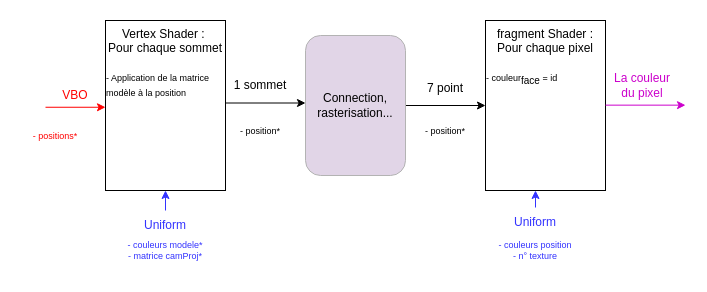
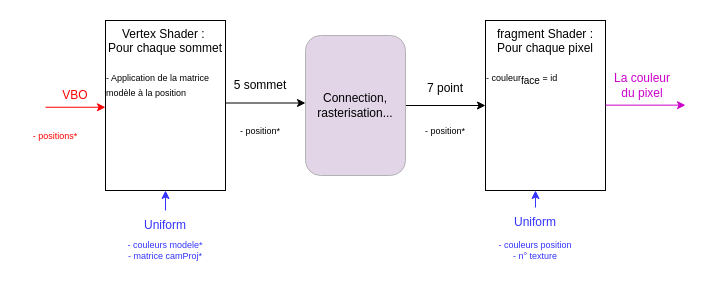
node "1 sommet": label "1 sommet" -> "5 sommet"
